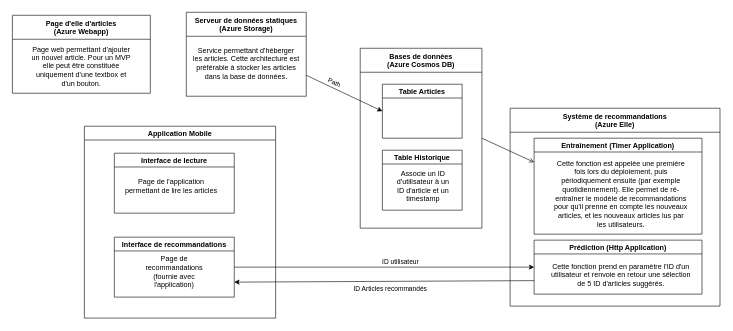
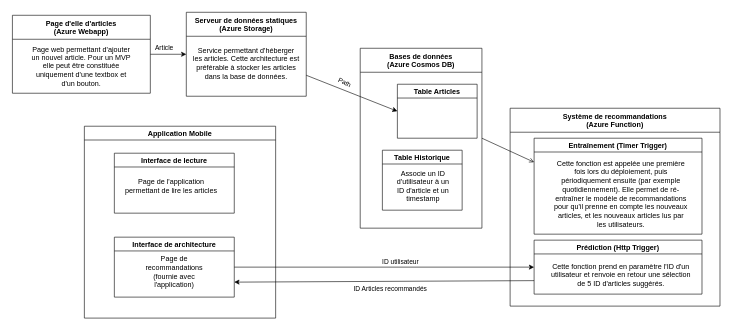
edge "Page d'elle d'articles (Azure Webapp)" -> "Serveur de données statiques (Azure Storage)": added, label "Article"
node "Table Articles": moved (422, 111) -> (437, 111)
node "Système de recommandations (Azure Elle)": label "Système de recommandations (Azure Elle)" -> "Système de recommandations (Azure Function)"
node "Entraînement (Timer Application)": label "Entraînement (Timer Application)" -> "Entraînement (Timer Trigger)"
node "Interface de recommandations": label "Interface de recommandations" -> "Interface de architecture"
node "Prédiction (Http Application)": label "Prédiction (Http Application)" -> "Prédiction (Http Trigger)"
